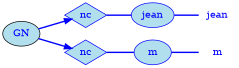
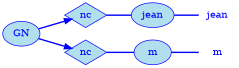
node "GN": color black -> blue
